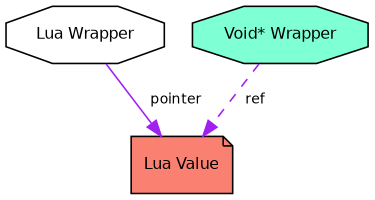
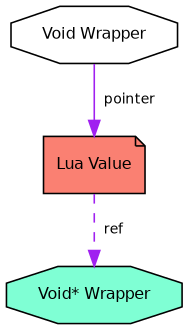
node "Lua Wrapper": label "Lua Wrapper" -> "Void Wrapper"
edge "Void* Wrapper" -> "Lua Value": reversed
